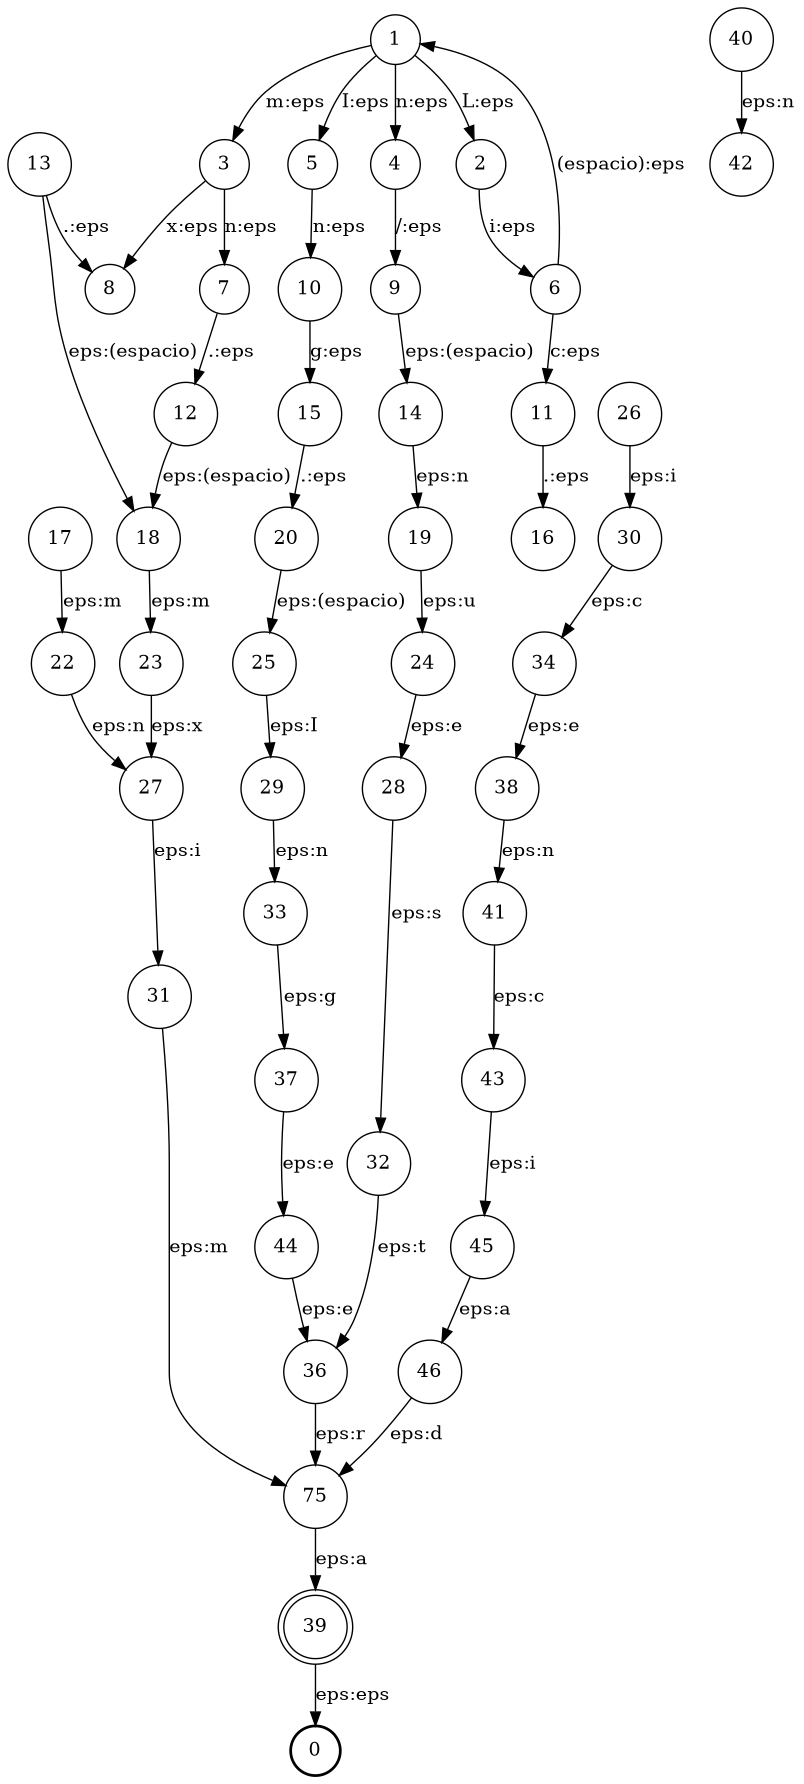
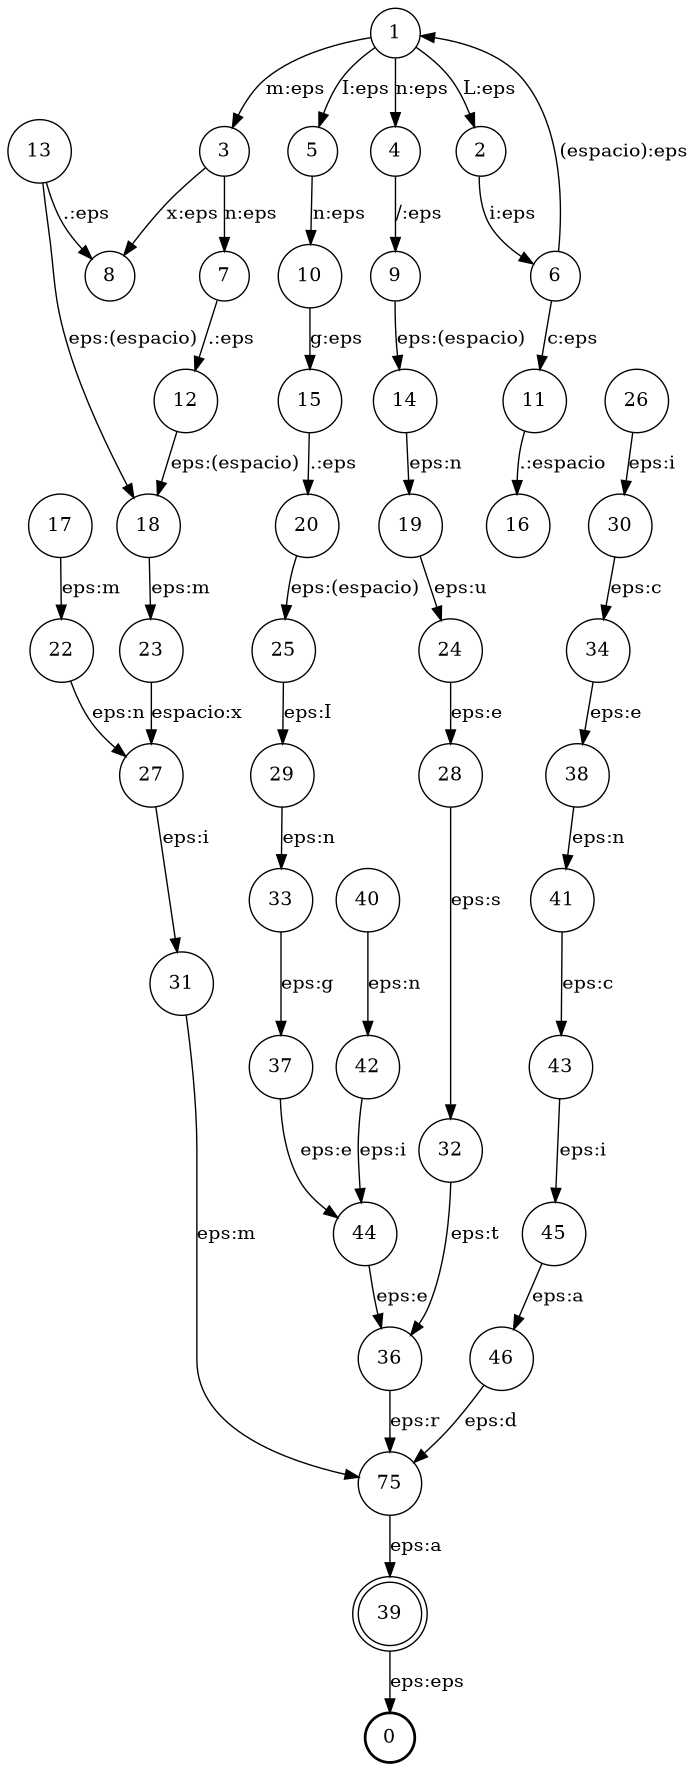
edge "11" -> "16": label ".:eps" -> ".:espacio"
edge "23" -> "27": label "eps:x" -> "espacio:x"
edge "42" -> "44": added, label "eps:i"
